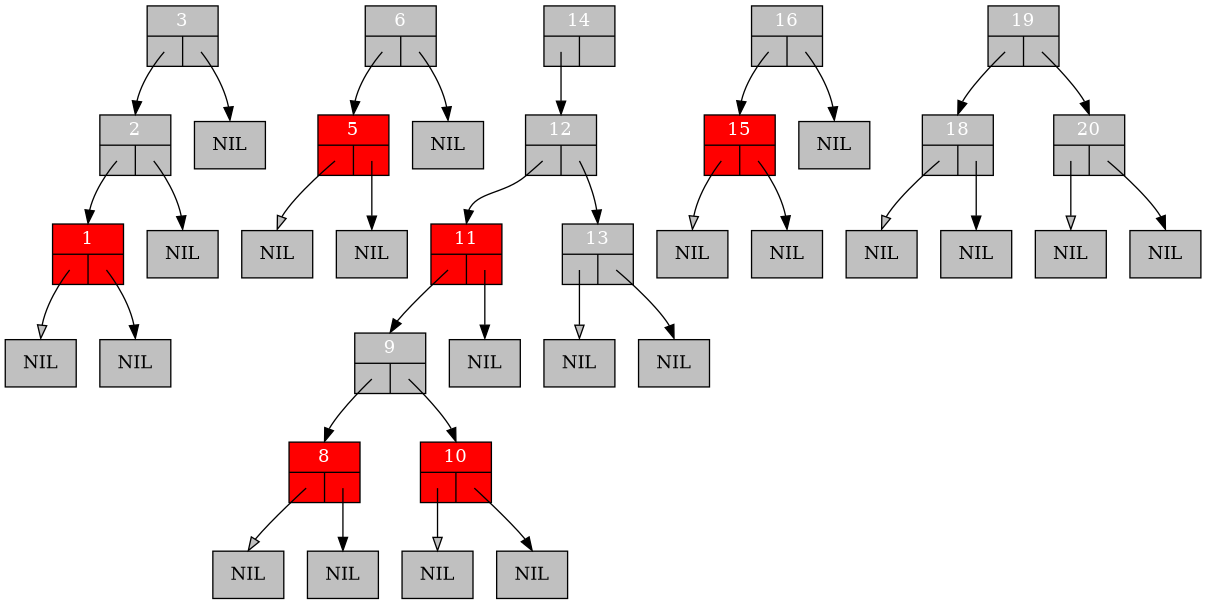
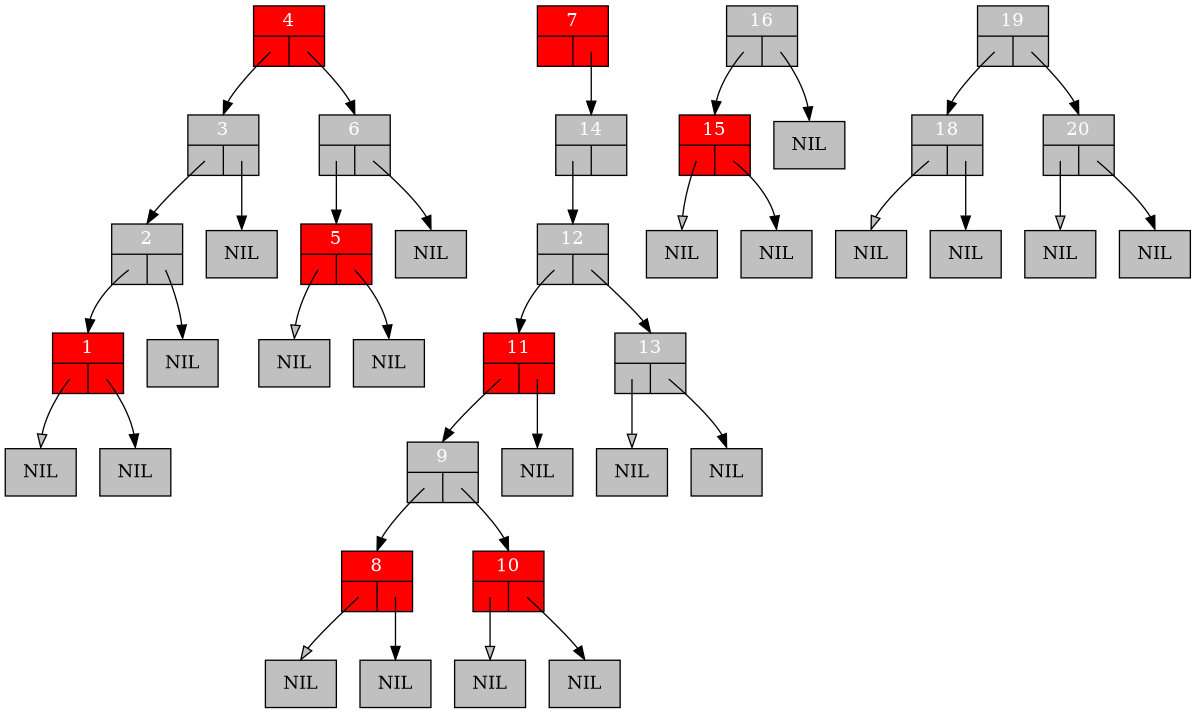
node "4": added
node "7": added
